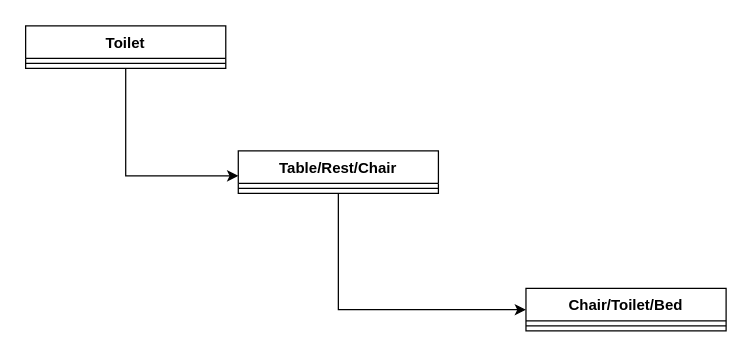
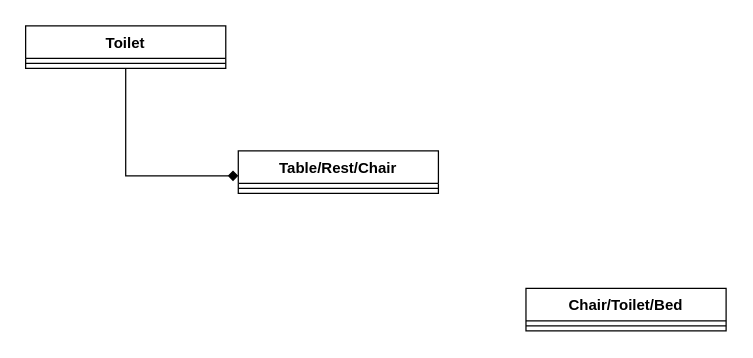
edge "Toilet" -> "Table/Rest/Chair": arrowhead classic -> diamond
edge "Table/Rest/Chair" -> "Chair/Toilet/Bed": removed
